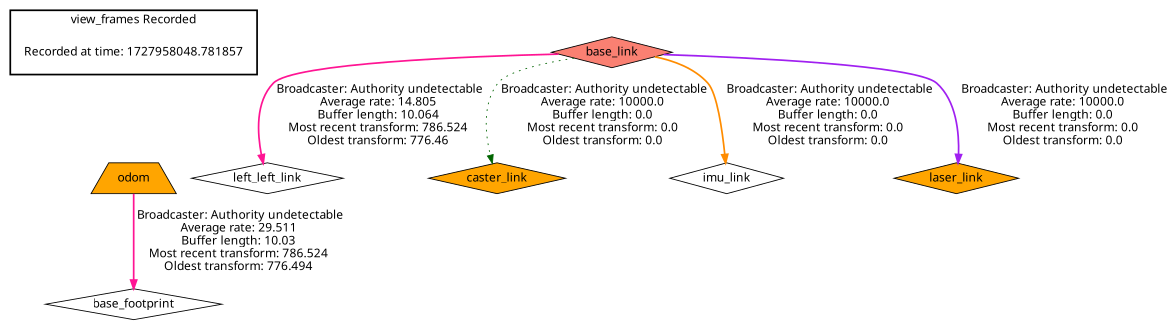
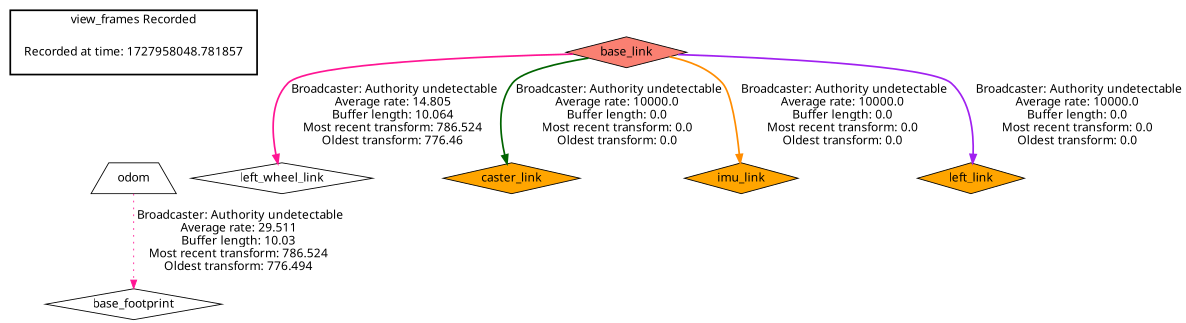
edge "base_link" -> "caster_link": style dotted -> bold
node "odom": fillcolor orange -> white
node "left_left_link": label "left_left_link" -> "left_wheel_link"
node "imu_link": fillcolor white -> orange
node "laser_link": label "laser_link" -> "left_link"
edge "odom" -> "base_footprint": style bold -> dotted
